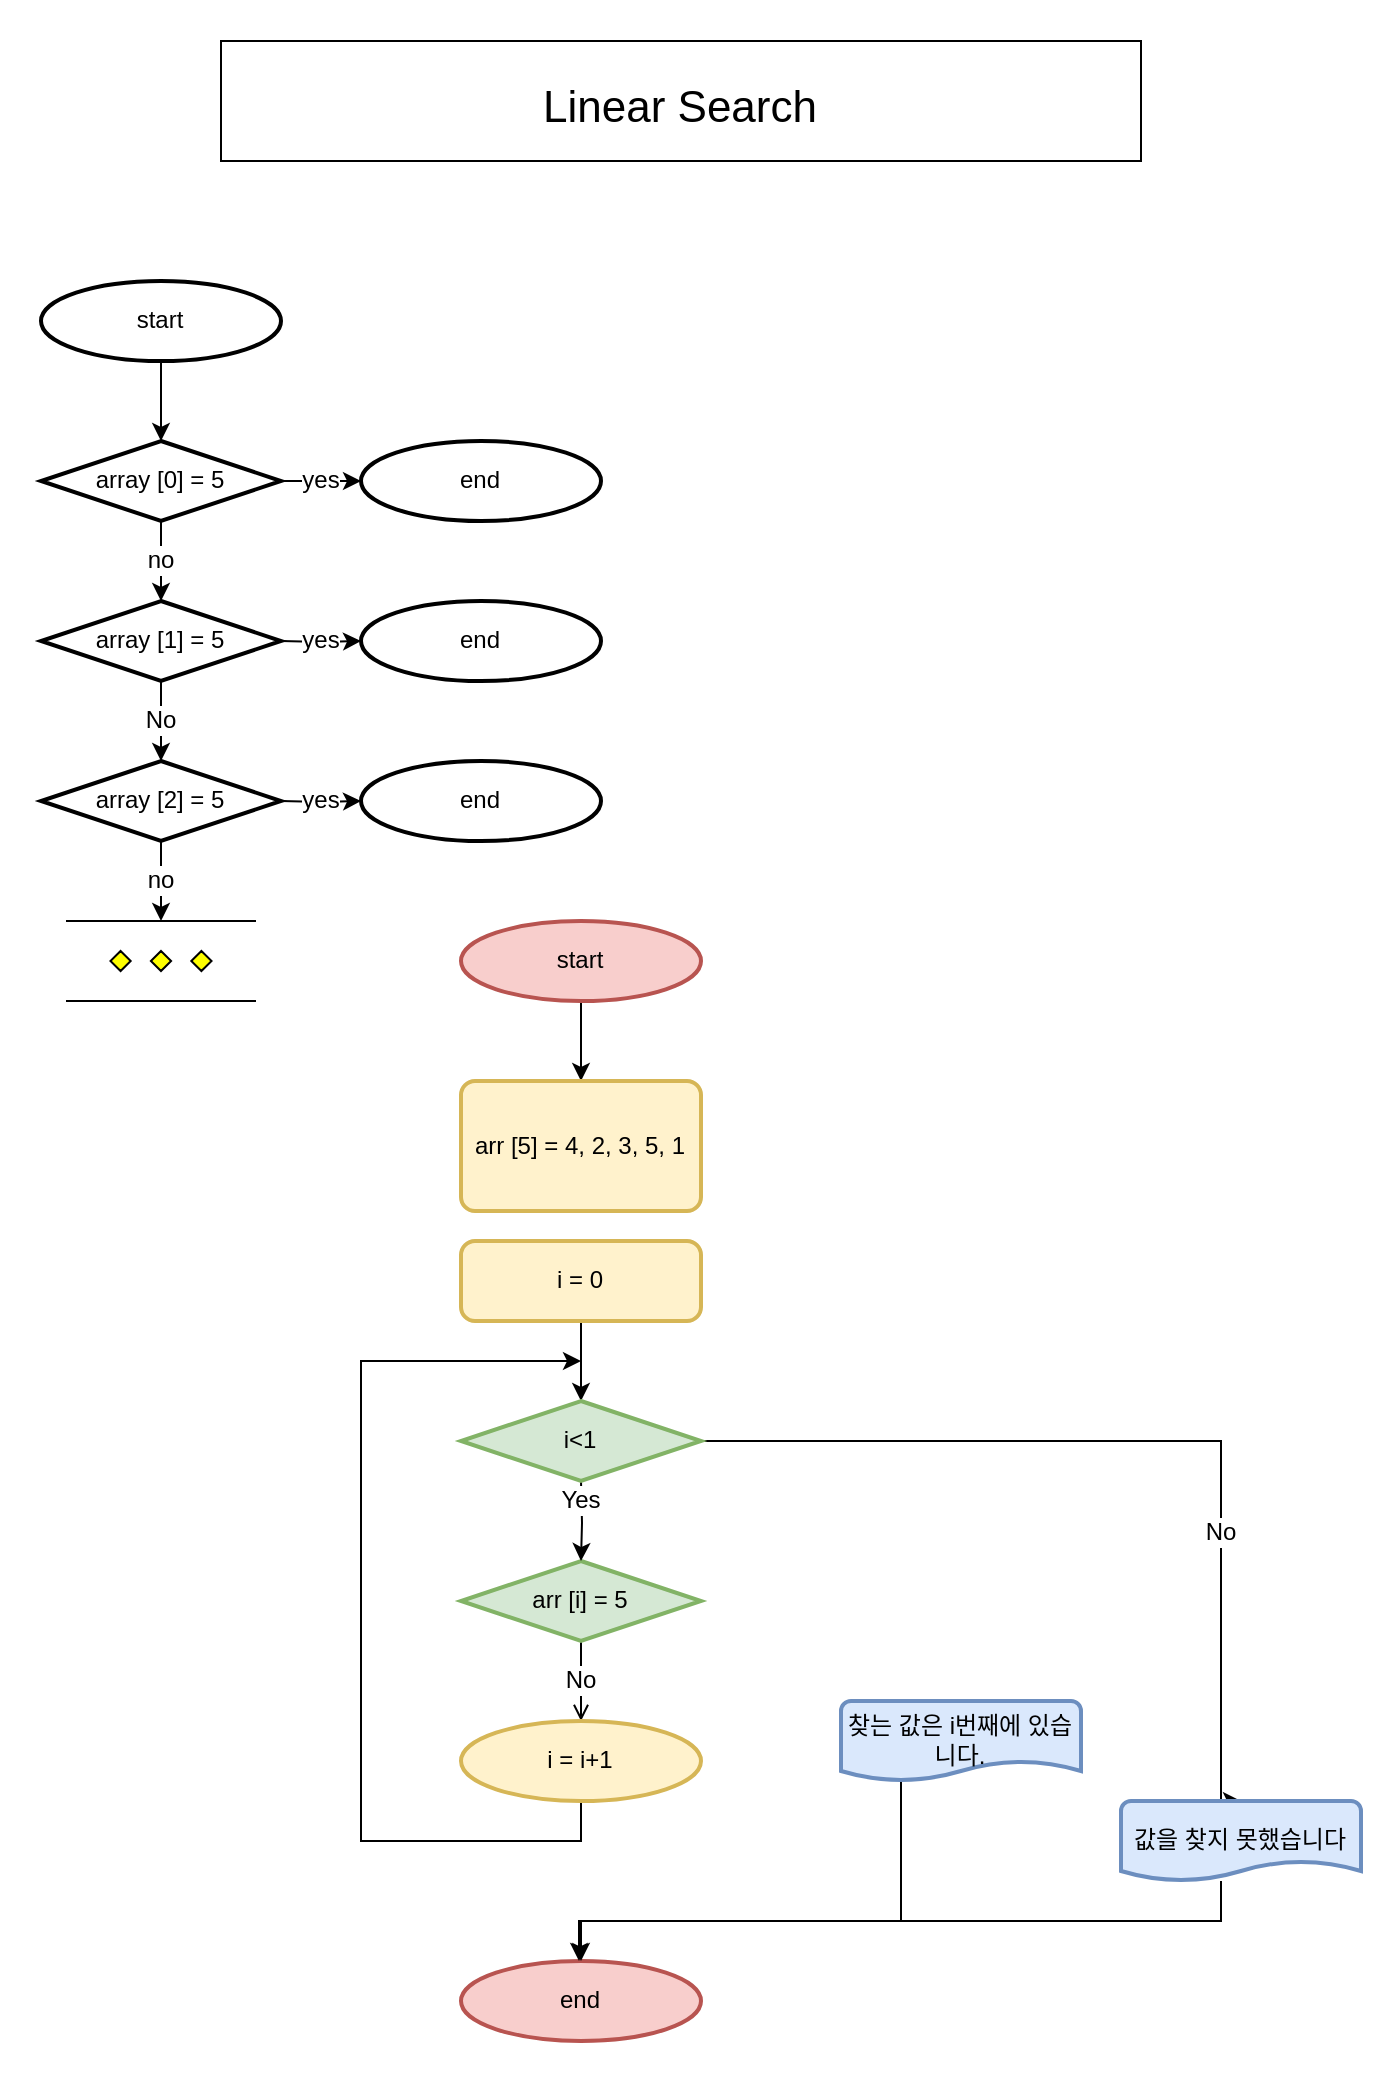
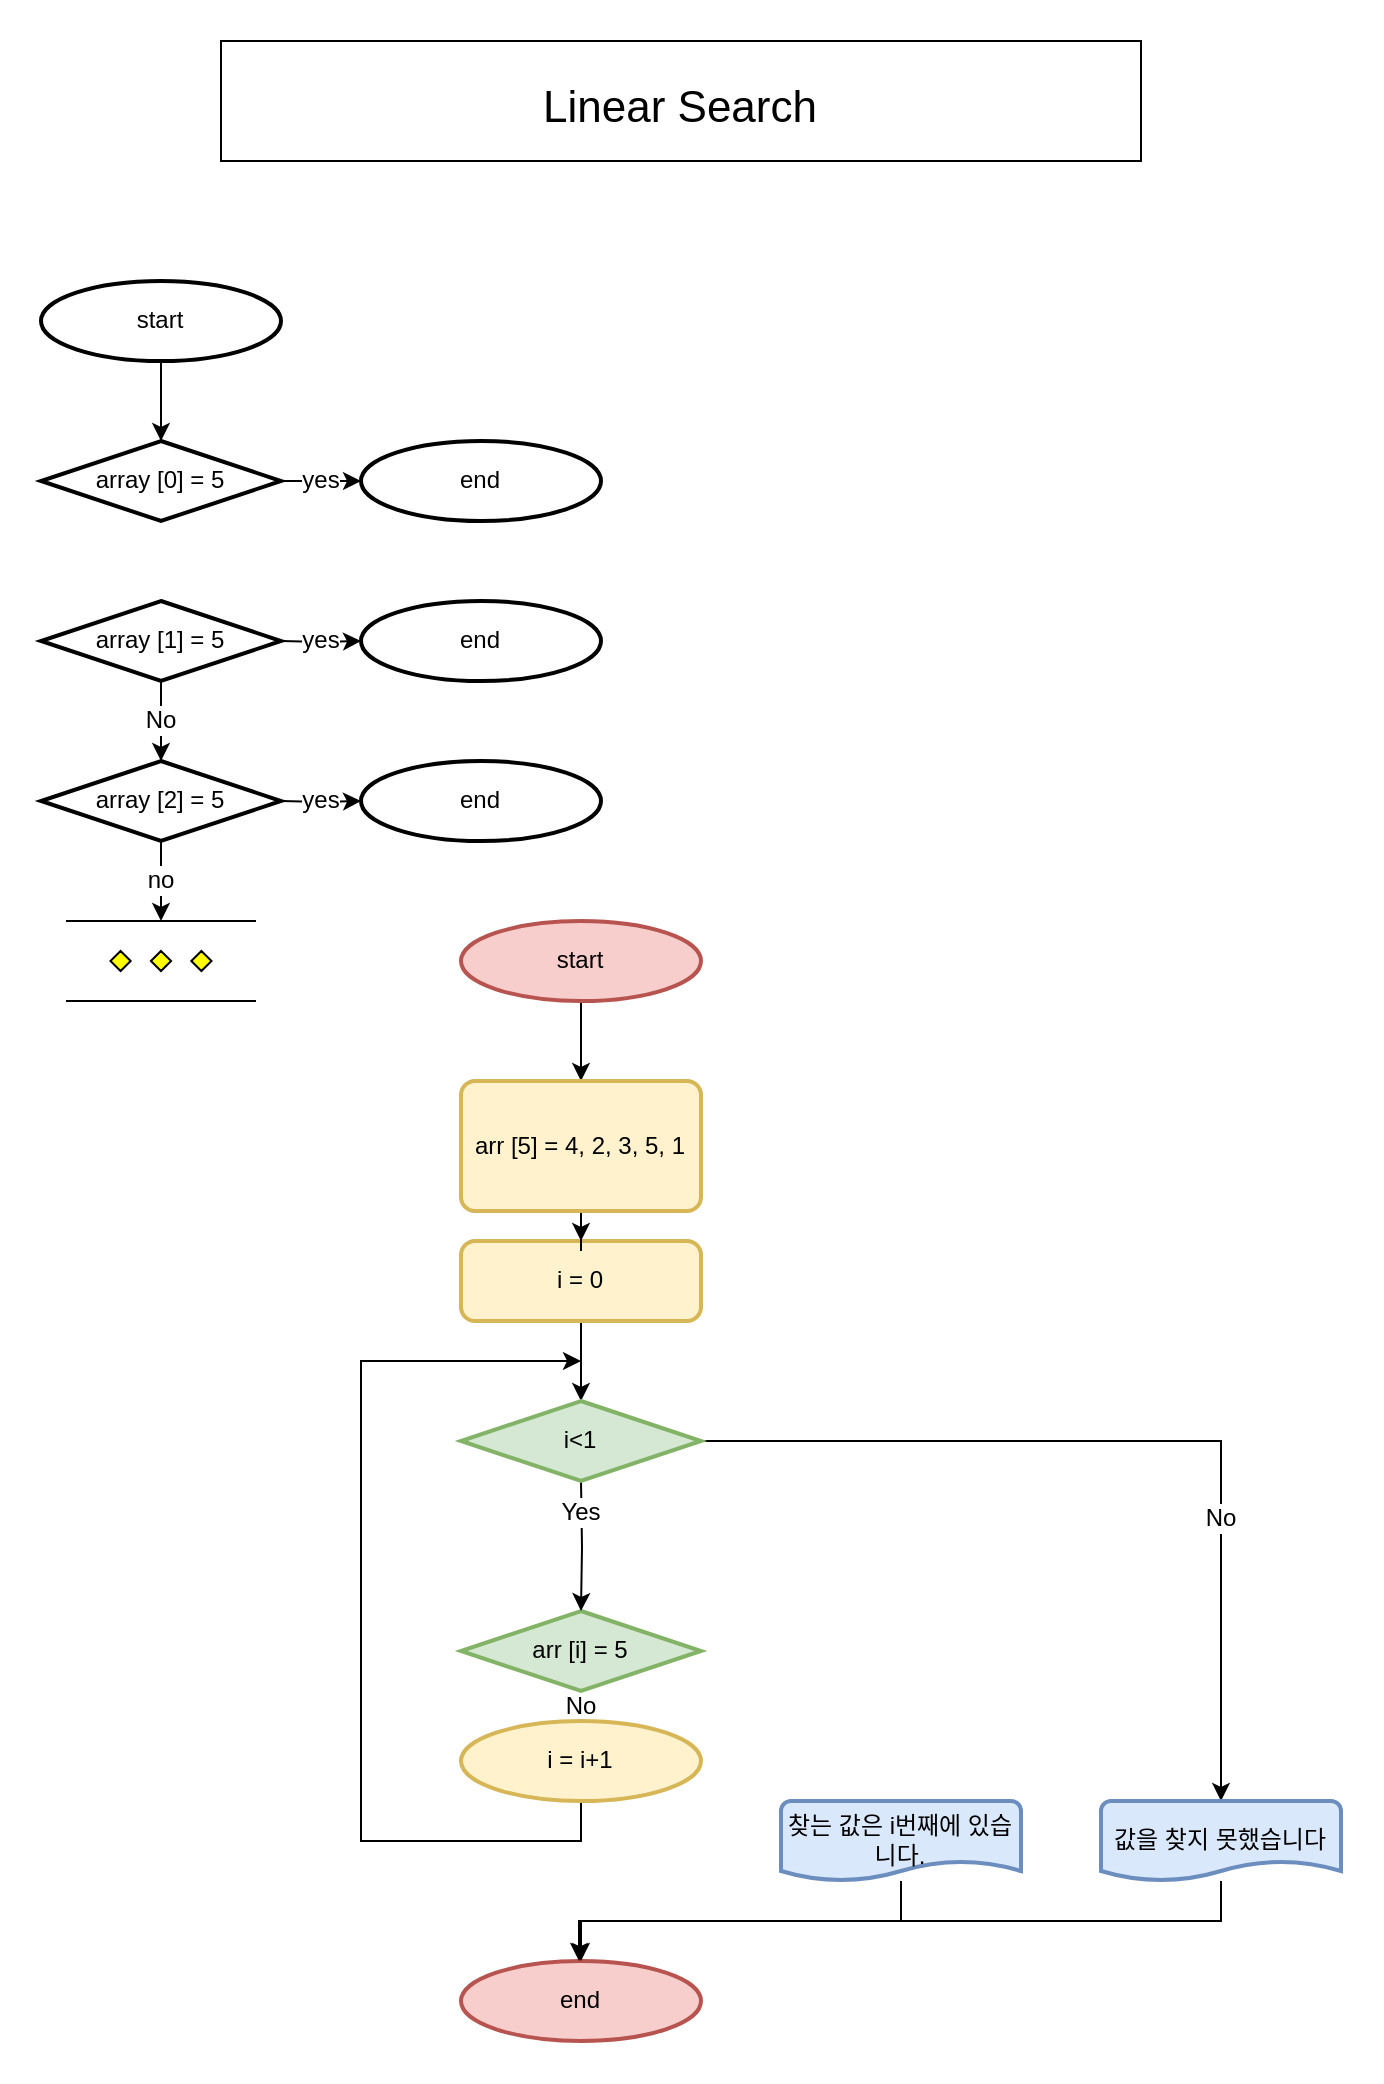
edge "array [0] = 5" -> "array [1] = 5": removed, label "no"
edge "arr [5] = 4, 2, 3, 5, 1" -> "i = 0": added
node "arr [i] = 5": moved (581, 1601) -> (581, 1651)
node "찾는 값은 i번째에 있습니다.": moved (961, 1741) -> (901, 1841)
node "값을 찾지 못했습니다": moved (1241, 1841) -> (1221, 1841)
